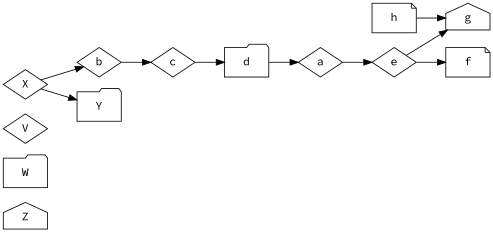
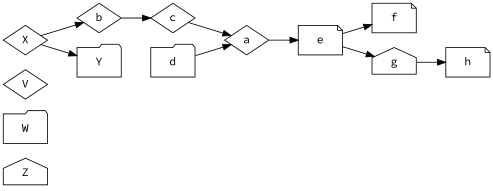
edge "h" -> "g": reversed
edge "c" -> "d": now "c" -> "a"
node "e": shape diamond -> note
